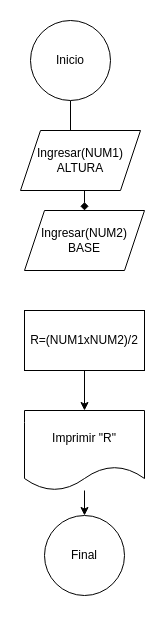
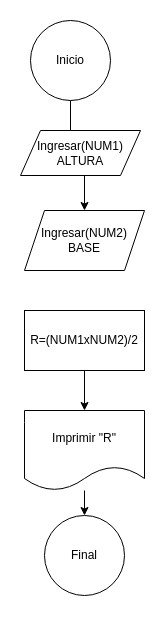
node "Ingresar(NUM1) ALTURA": size 120x60 -> 120x45
edge "Inicio" -> "Ingresar(NUM2) BASE": arrowhead diamond -> classic
